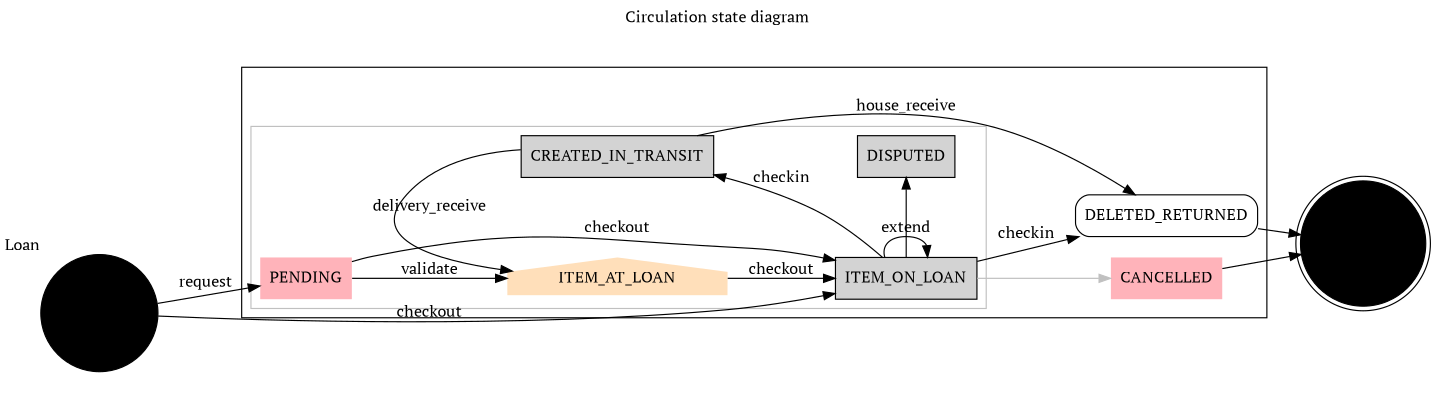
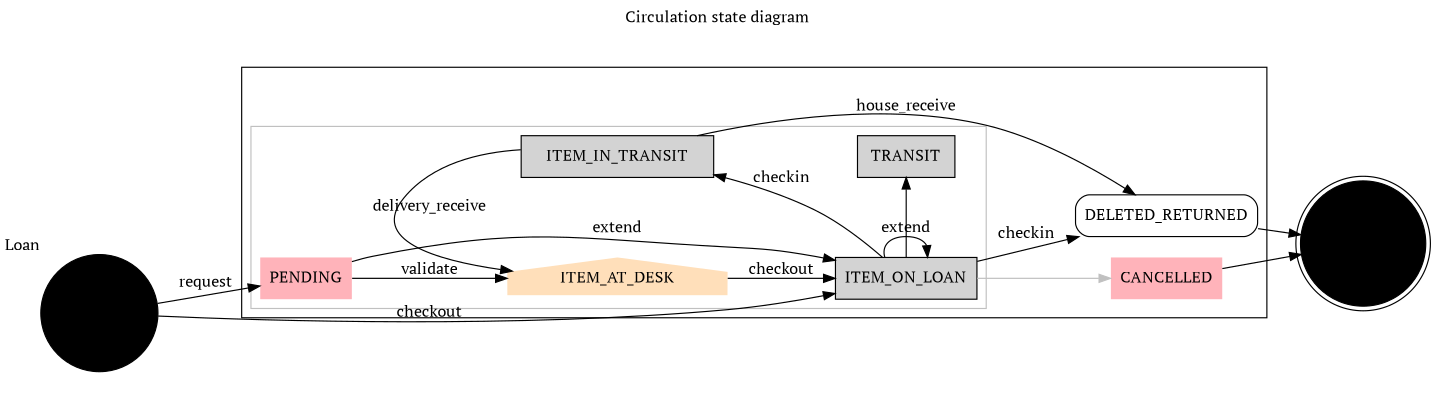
node "CREATED_IN_TRANSIT": label "CREATED_IN_TRANSIT" -> "ITEM_IN_TRANSIT"
node "DISPUTED": label "DISPUTED" -> "TRANSIT"
edge "PENDING" -> "ITEM_ON_LOAN": label "checkout" -> "extend"
node "ITEM_AT_LOAN": label "ITEM_AT_LOAN" -> "ITEM_AT_DESK"
